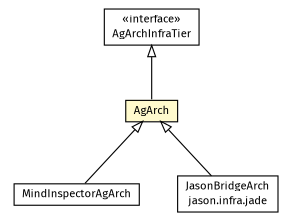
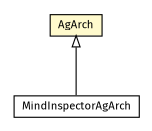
node "AgArchInfraTier": removed
node "JasonBridgeArch": removed
